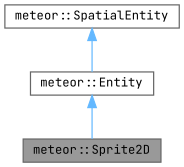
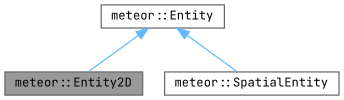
edge "meteor::Entity" -> "meteor::SpatialEntity": reversed
node "meteor::Sprite2D": label "meteor::Sprite2D" -> "meteor::Entity2D"
